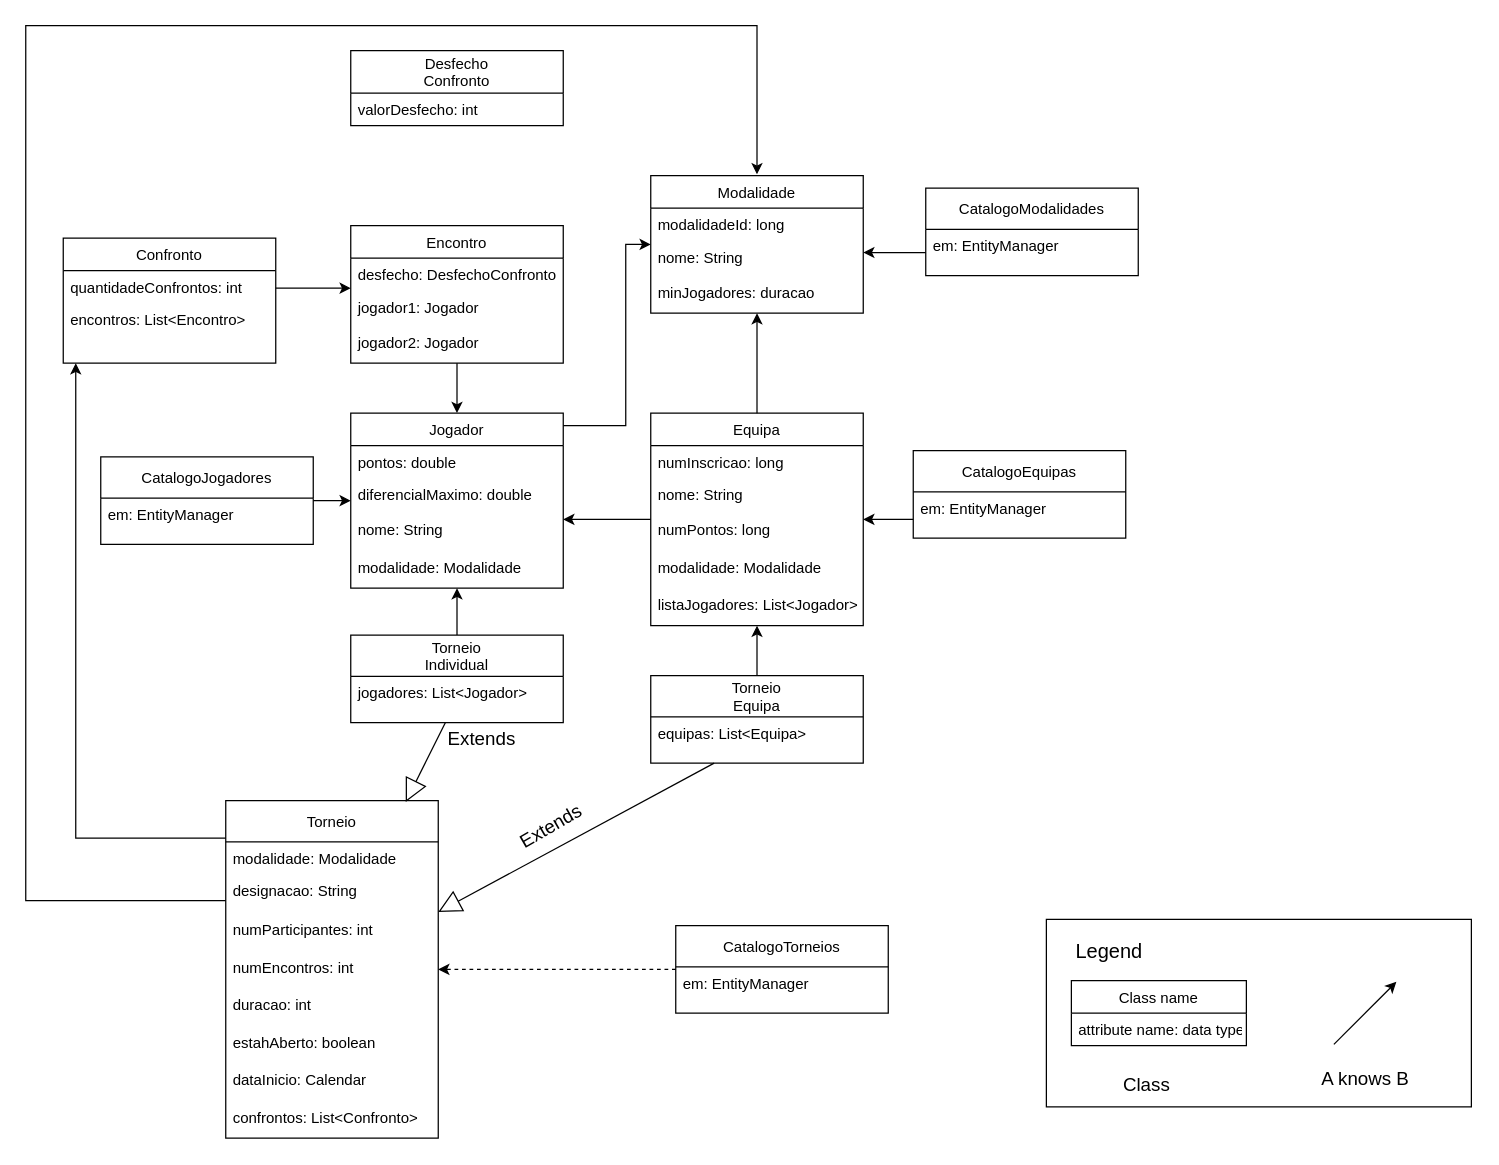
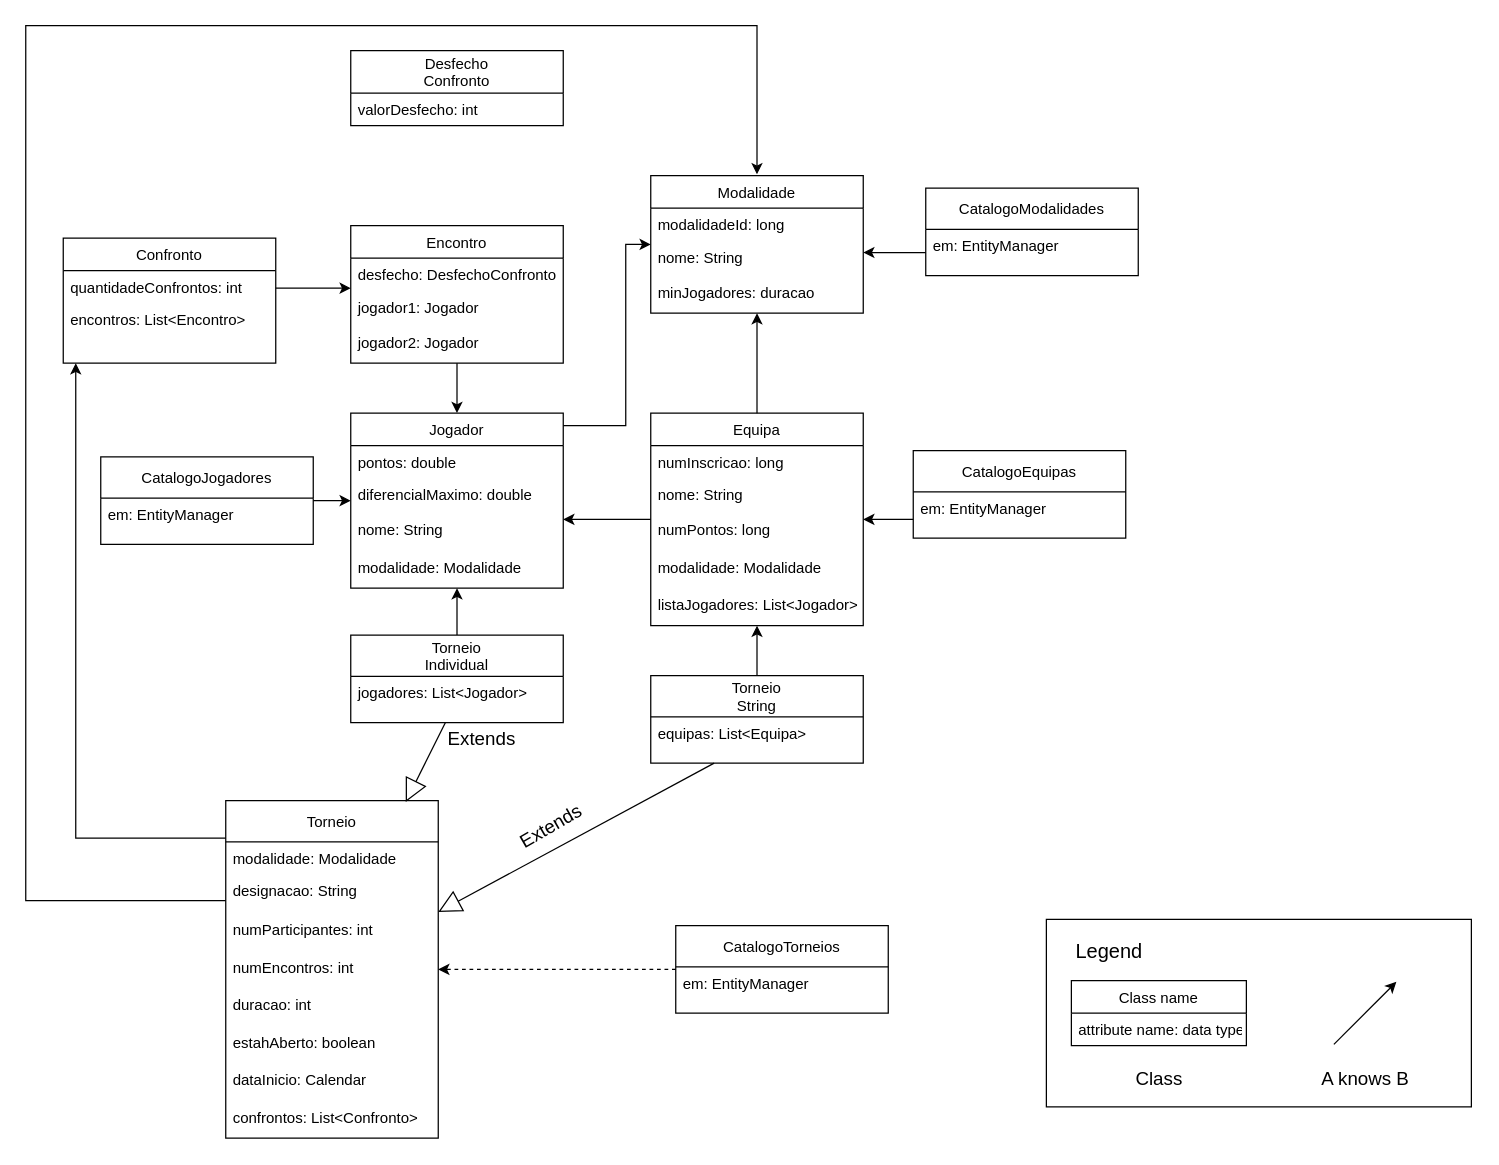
node "Torneio Equipa": label "Torneio Equipa" -> "Torneio String"
node "Class": moved (1146, 1084) -> (1159, 1078)
